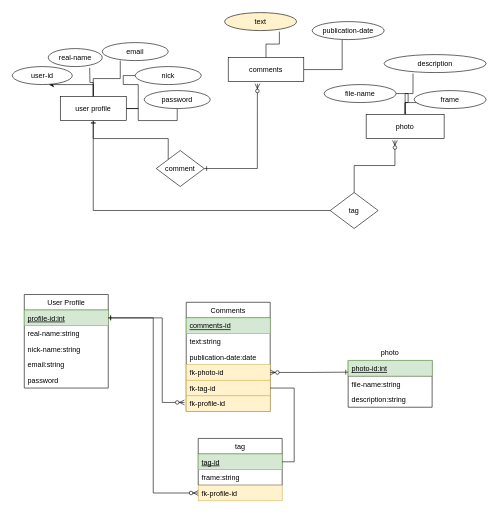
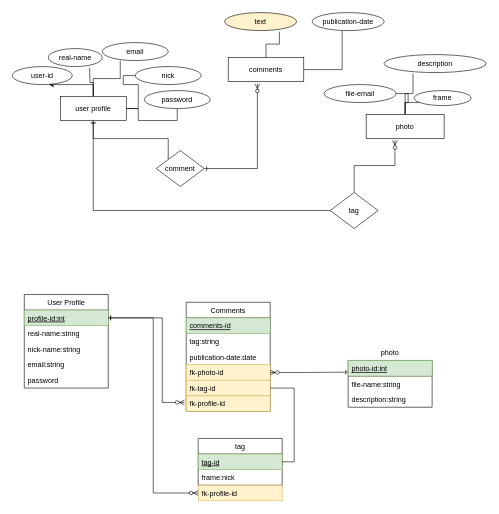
node "publication-date": moved (348, 30) -> (348, 21)
node "file-name": label "file-name" -> "file-email"
node "frame": size 72x18 -> 57x15
node "text:string": label "text:string" -> "tag:string"
node "frame:string": label "frame:string" -> "frame:nick"
